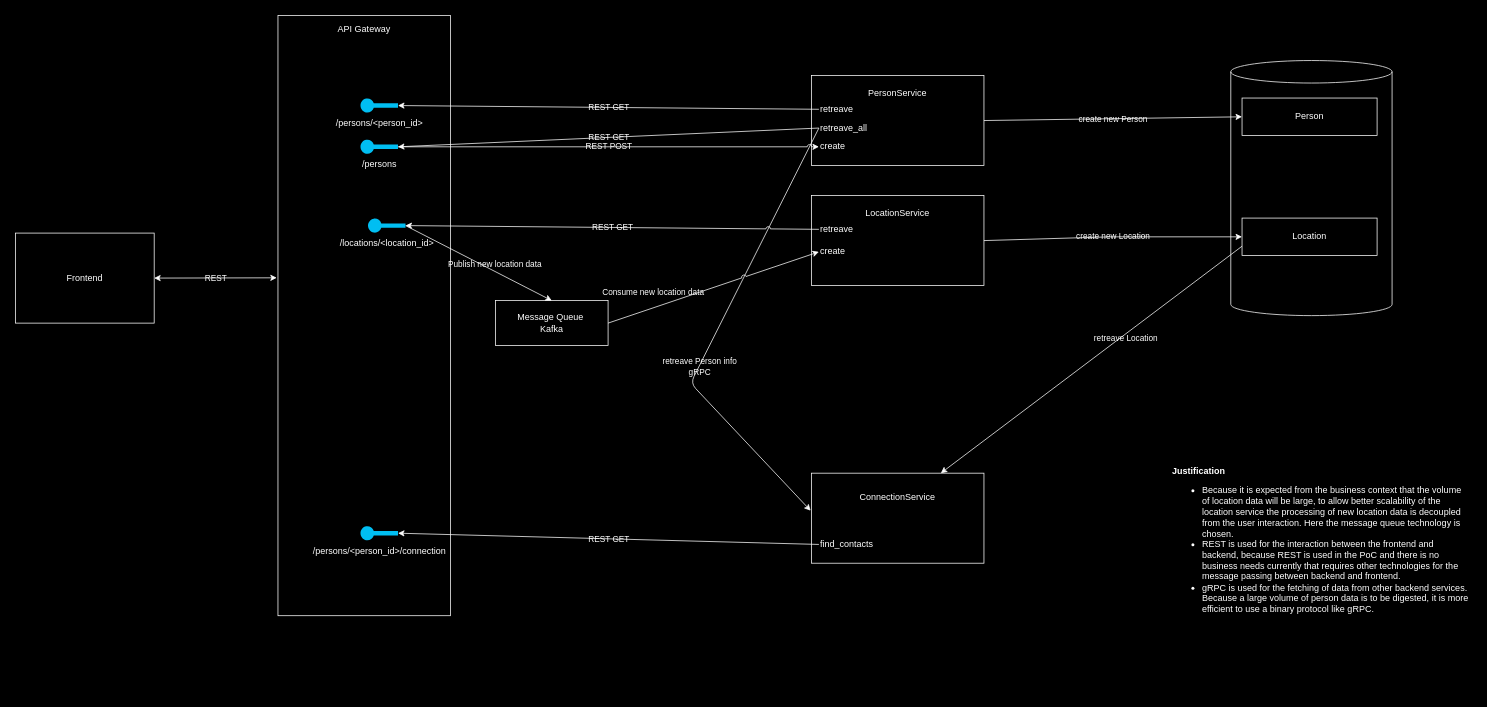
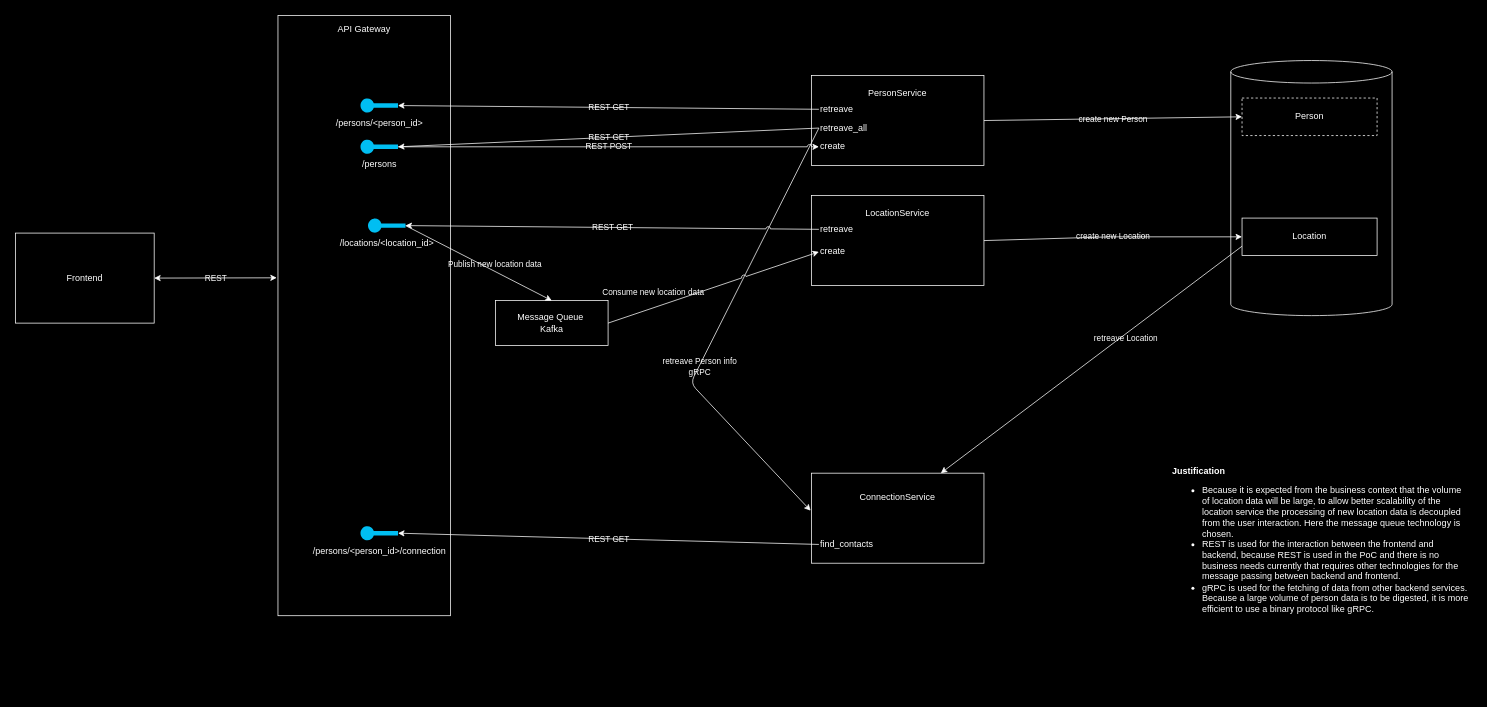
node "Person": style solid -> dashed
